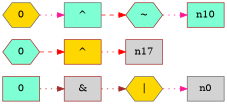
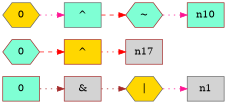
node "n0": label "n0" -> "n1"
